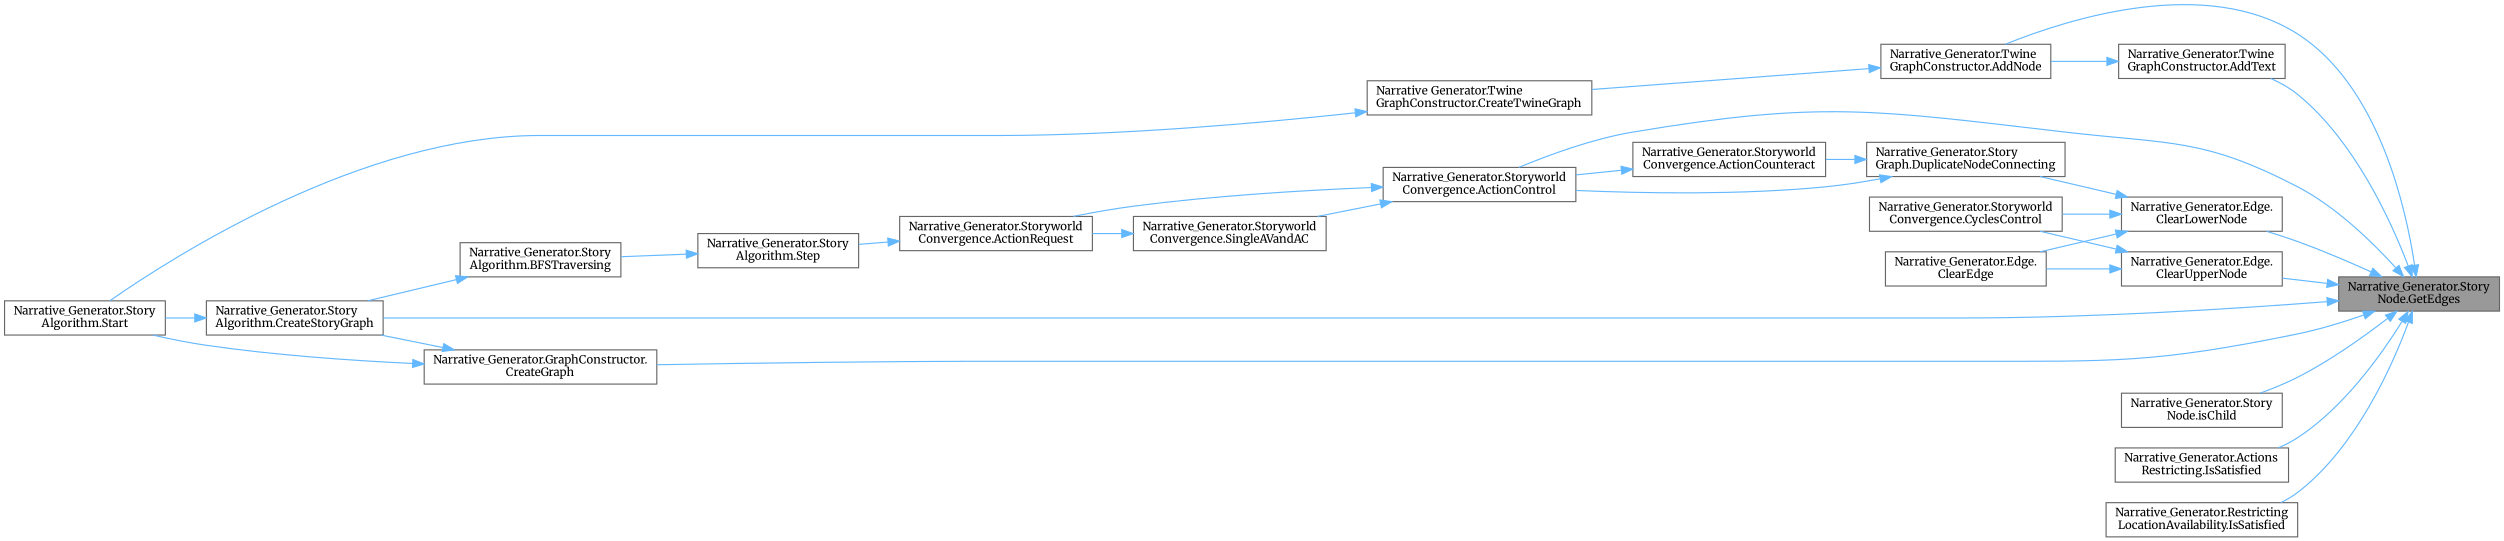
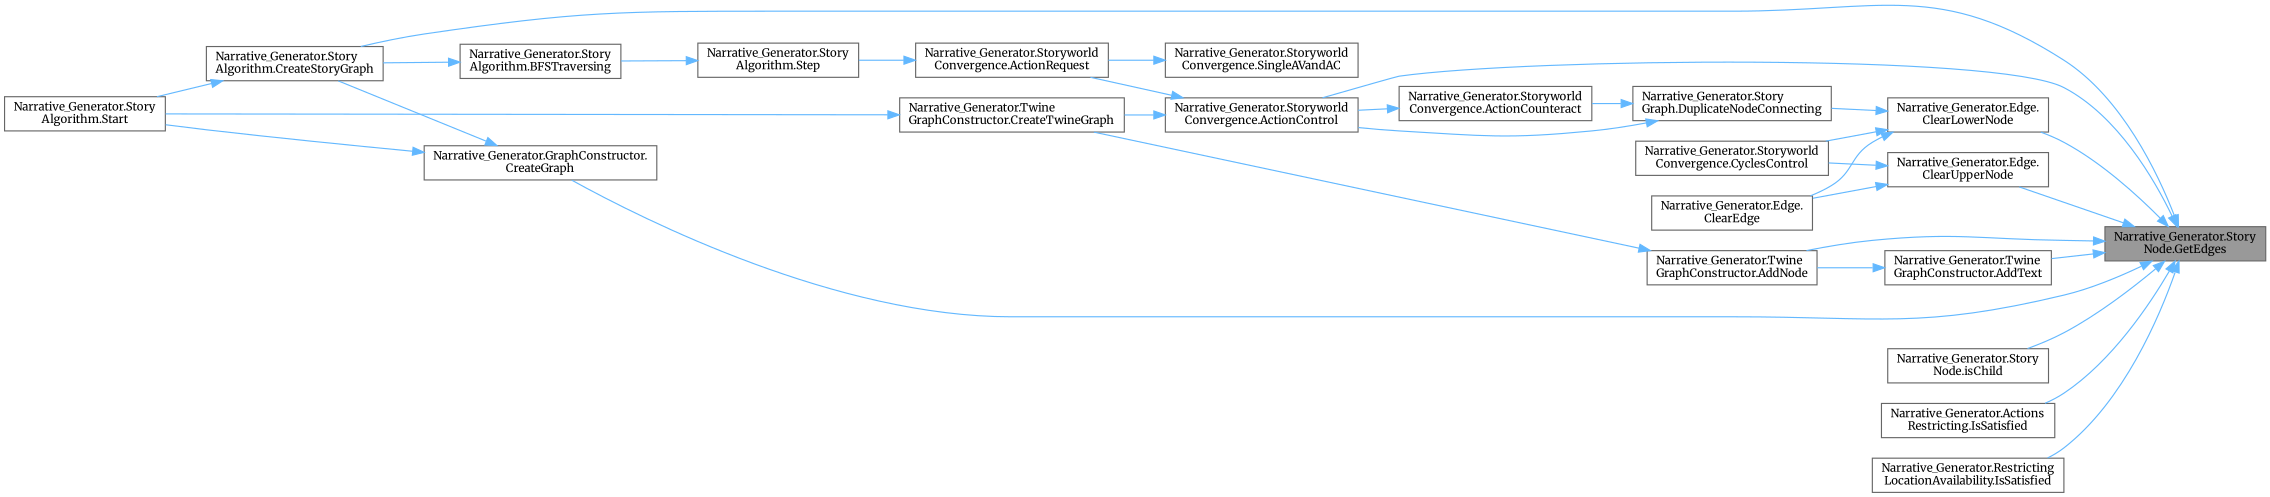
edge "Narrative_Generator.Storyworld Convergence.SingleAVandAC" -> "Narrative_Generator.Storyworld Convergence.ActionControl": now "Narrative_Generator.Twine GraphConstructor.CreateTwineGraph" -> "Narrative_Generator.Storyworld Convergence.ActionControl"
